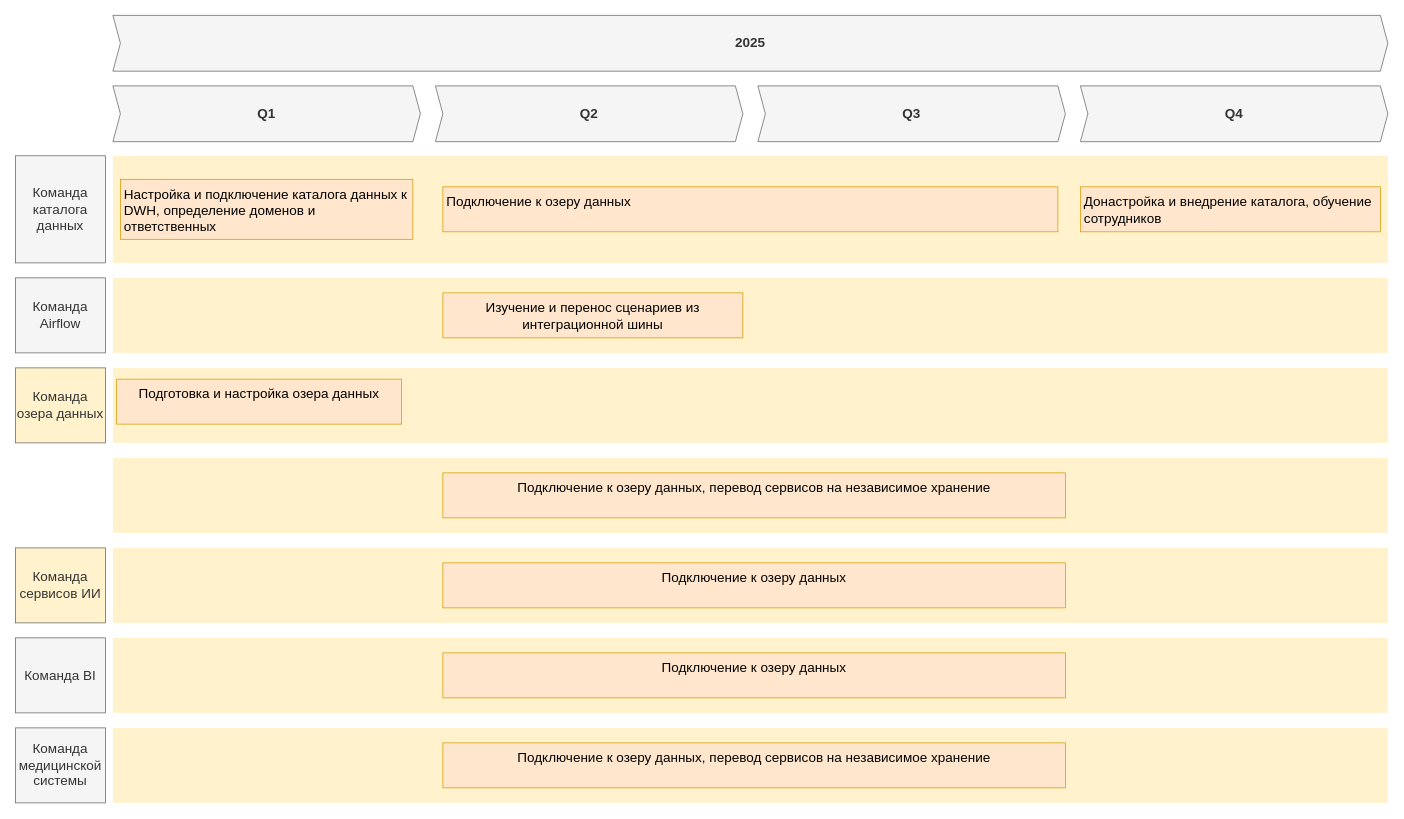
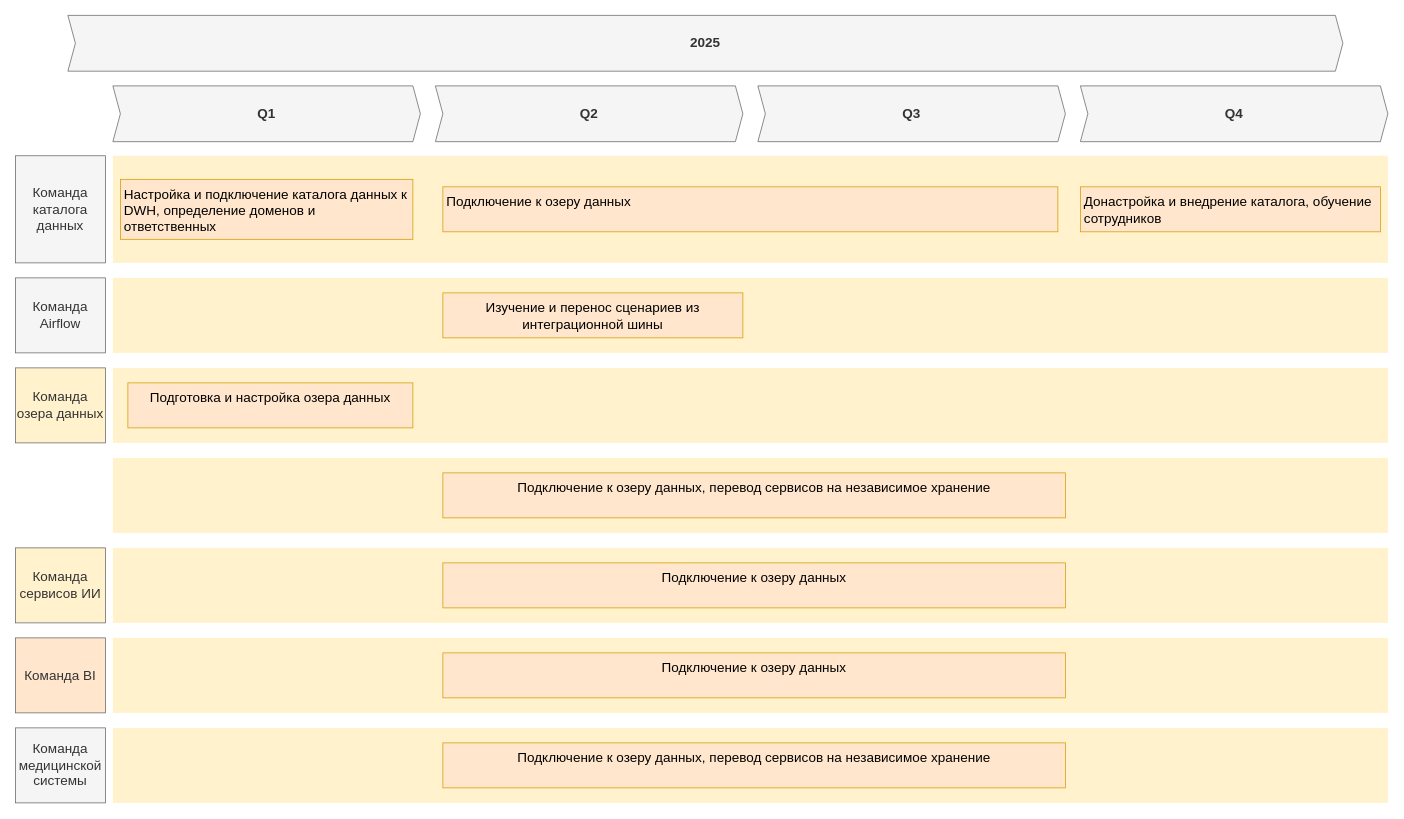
node "2025": moved (750, 43) -> (705, 43)
node "Подготовка и настройка озера данных": moved (259, 402) -> (270, 405)
node "Команда BI": fillcolor #f5f5f5 -> #ffe6cc
